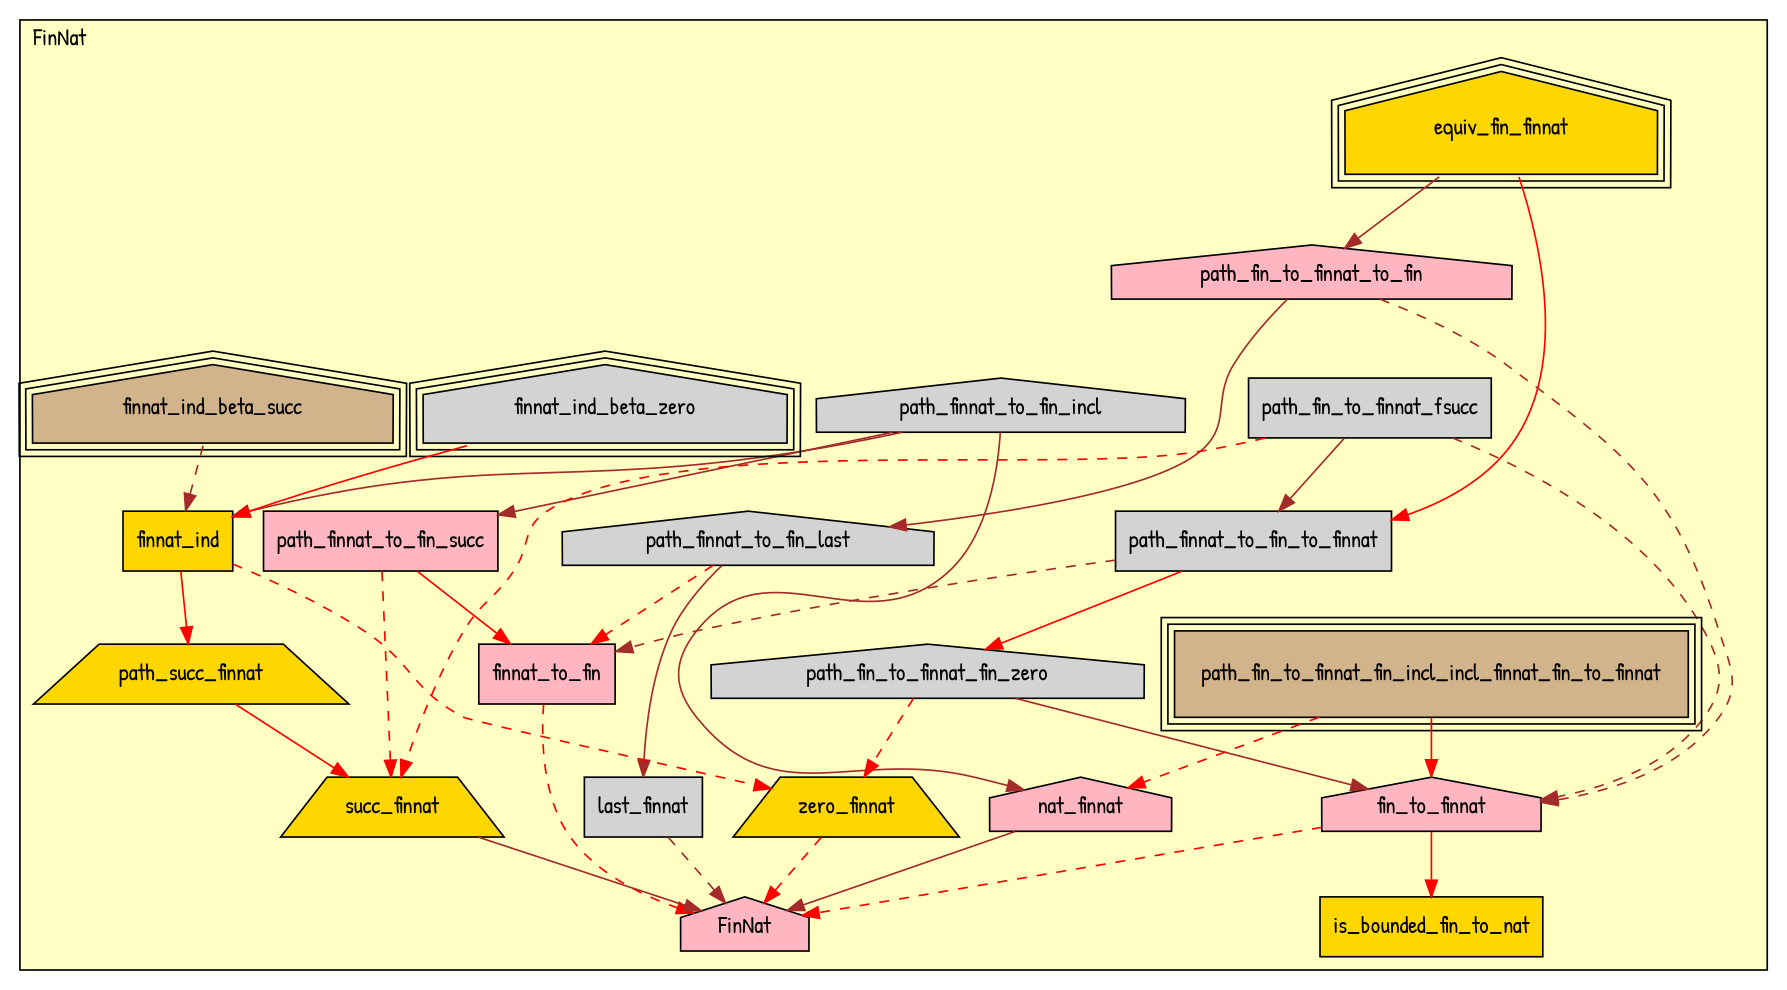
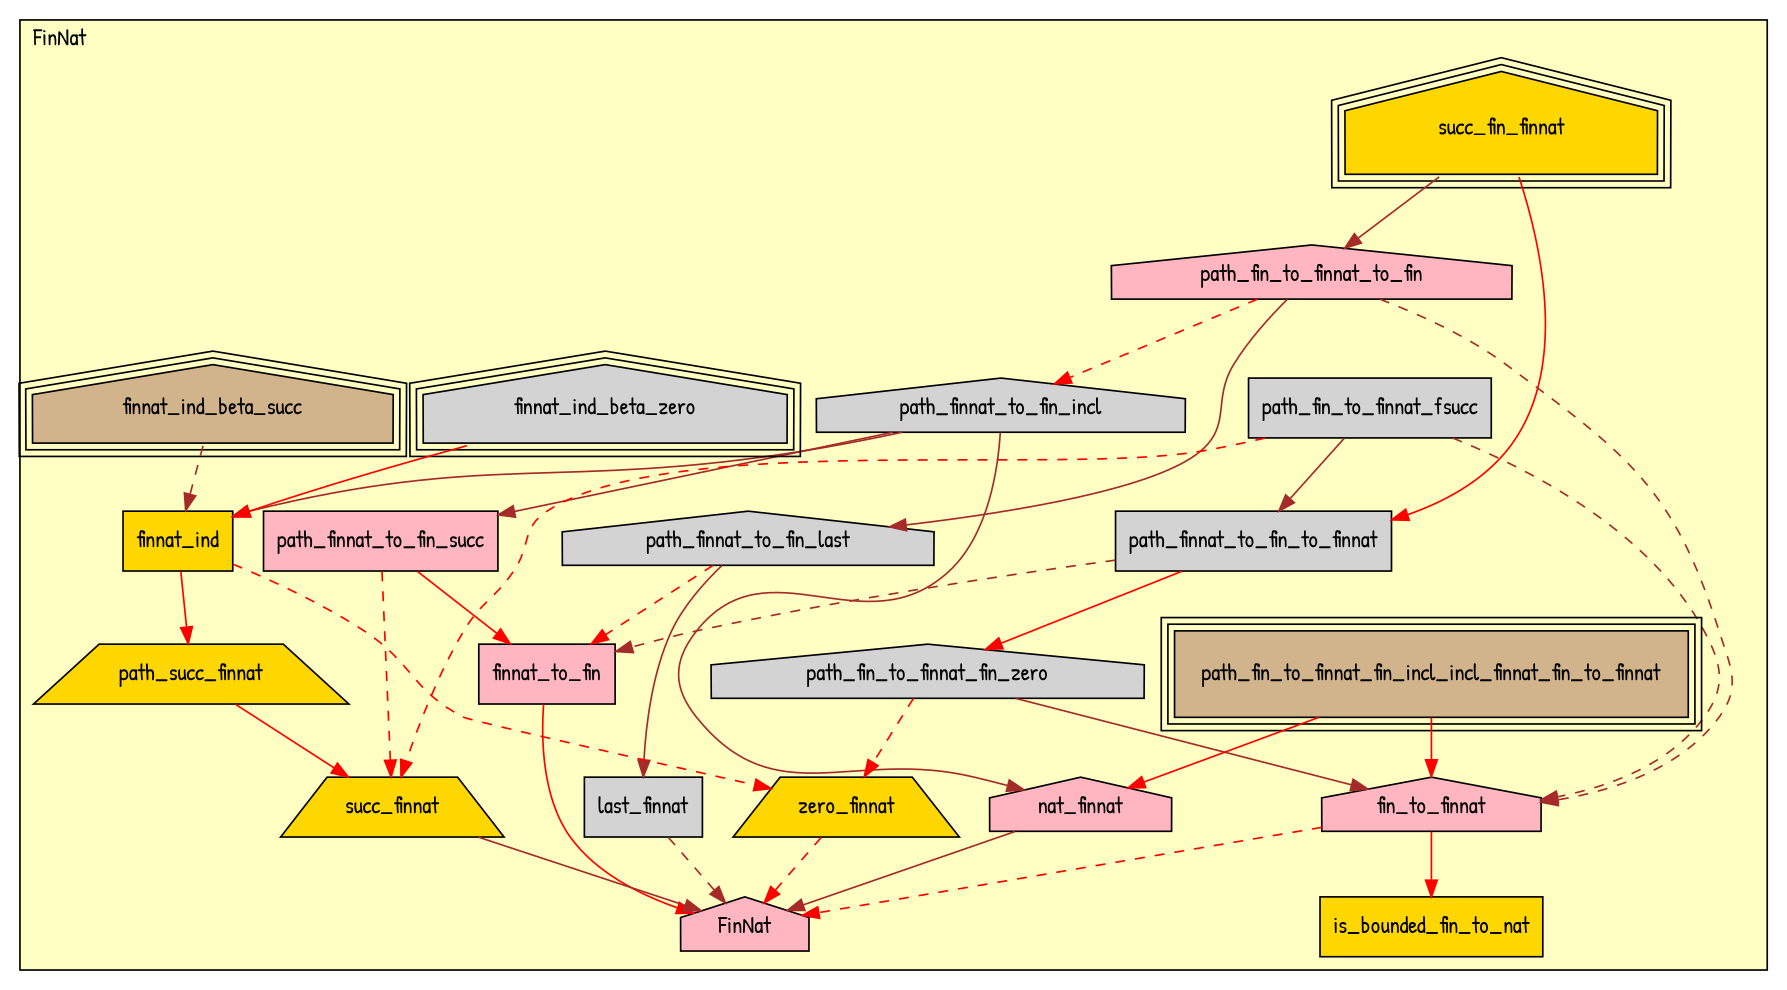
node "equiv_fin_finnat": label "equiv_fin_finnat" -> "succ_fin_finnat"
edge "path_fin_to_finnat_to_fin" -> "path_finnat_to_fin_incl": added
edge "path_fin_to_finnat_fin_incl_incl_finnat_fin_to_finnat" -> "nat_finnat": style dashed -> solid
edge "finnat_to_fin" -> "FinNat": style dashed -> solid
